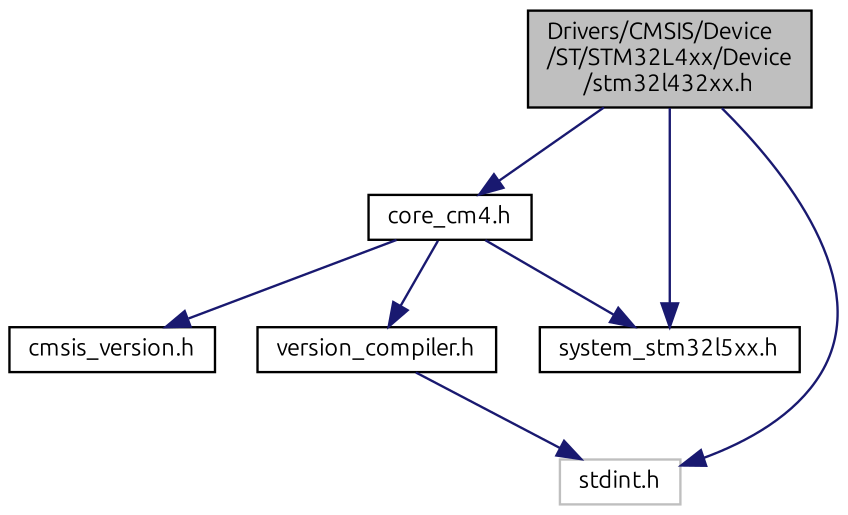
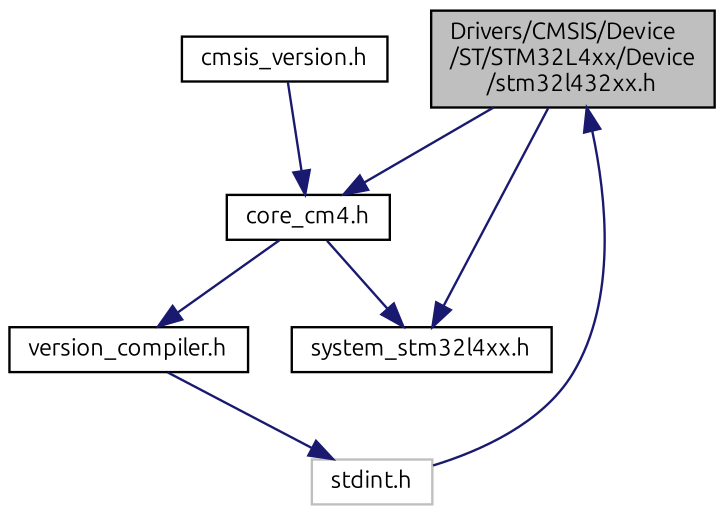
edge "core_cm4.h" -> "cmsis_version.h": reversed
edge "Drivers/CMSIS/Device /ST/STM32L4xx/Device /stm32l432xx.h" -> "stdint.h": reversed
node "system_stm32l5xx.h": label "system_stm32l5xx.h" -> "system_stm32l4xx.h"
